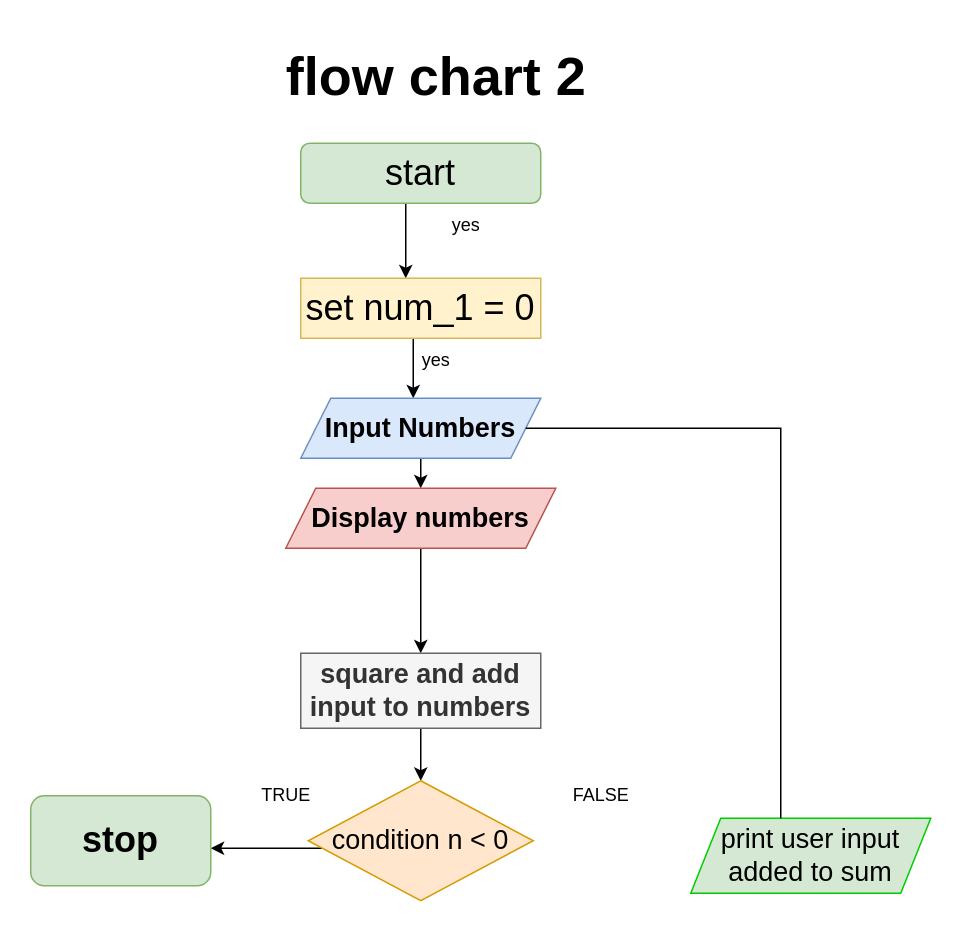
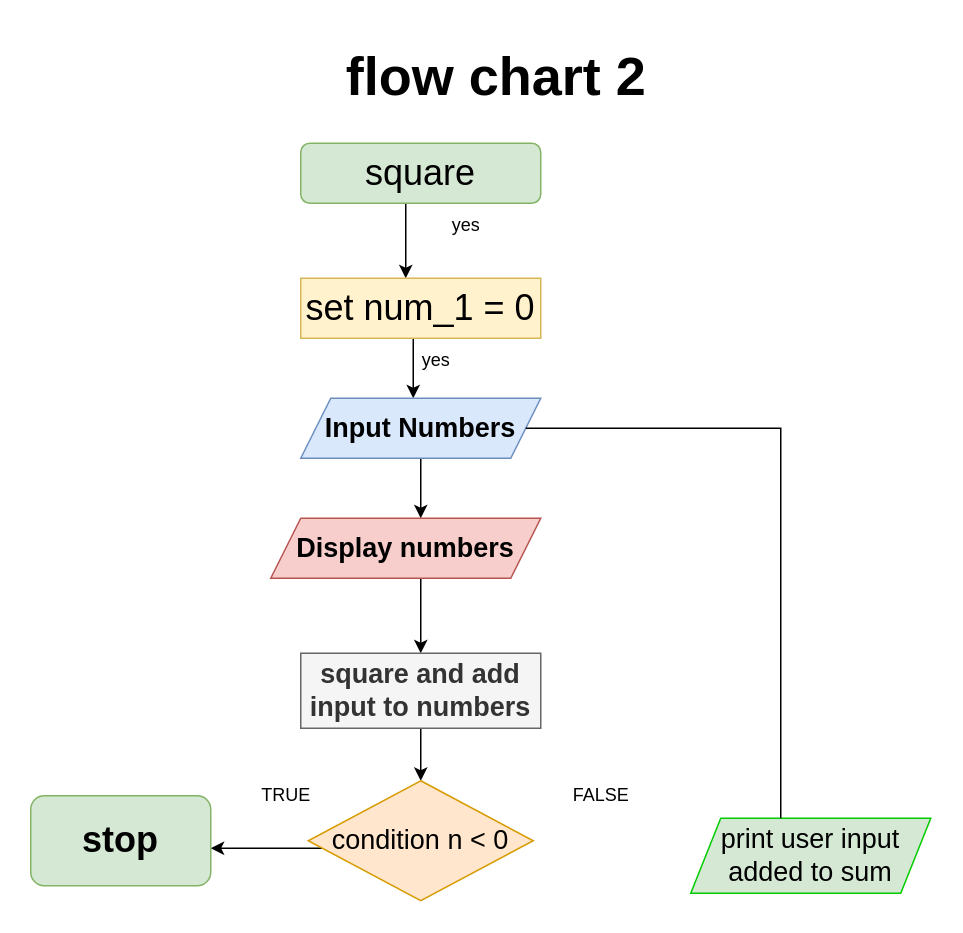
node "flow chart 2": moved (436, 76) -> (496, 76)
node "start": label "start" -> "square"
node "Display numbers": moved (421, 518) -> (406, 548)
